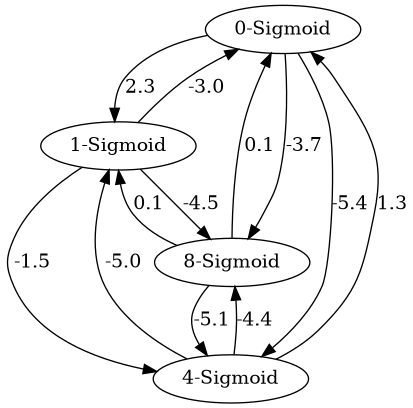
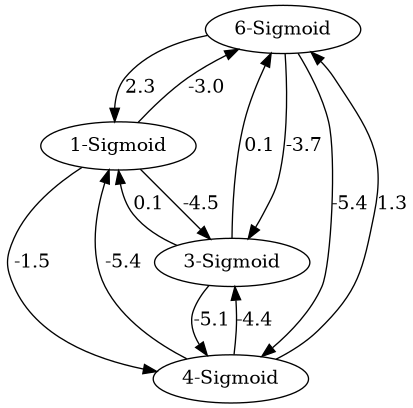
node "0-Sigmoid": label "0-Sigmoid" -> "6-Sigmoid"
edge "4-Sigmoid" -> "1-Sigmoid": label "-5.0" -> "-5.4"
node "8-Sigmoid": label "8-Sigmoid" -> "3-Sigmoid"
